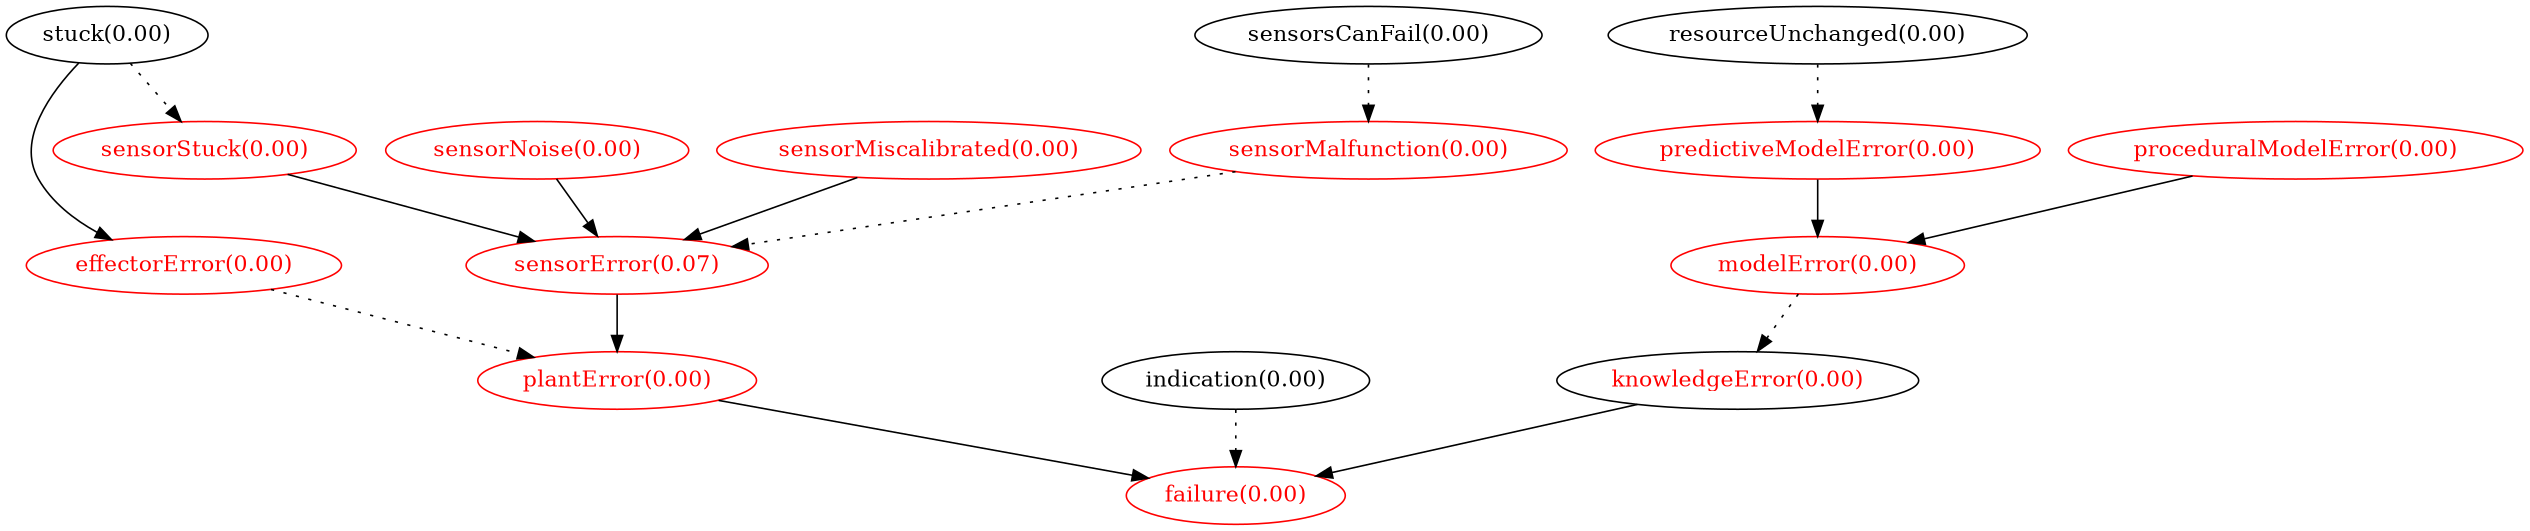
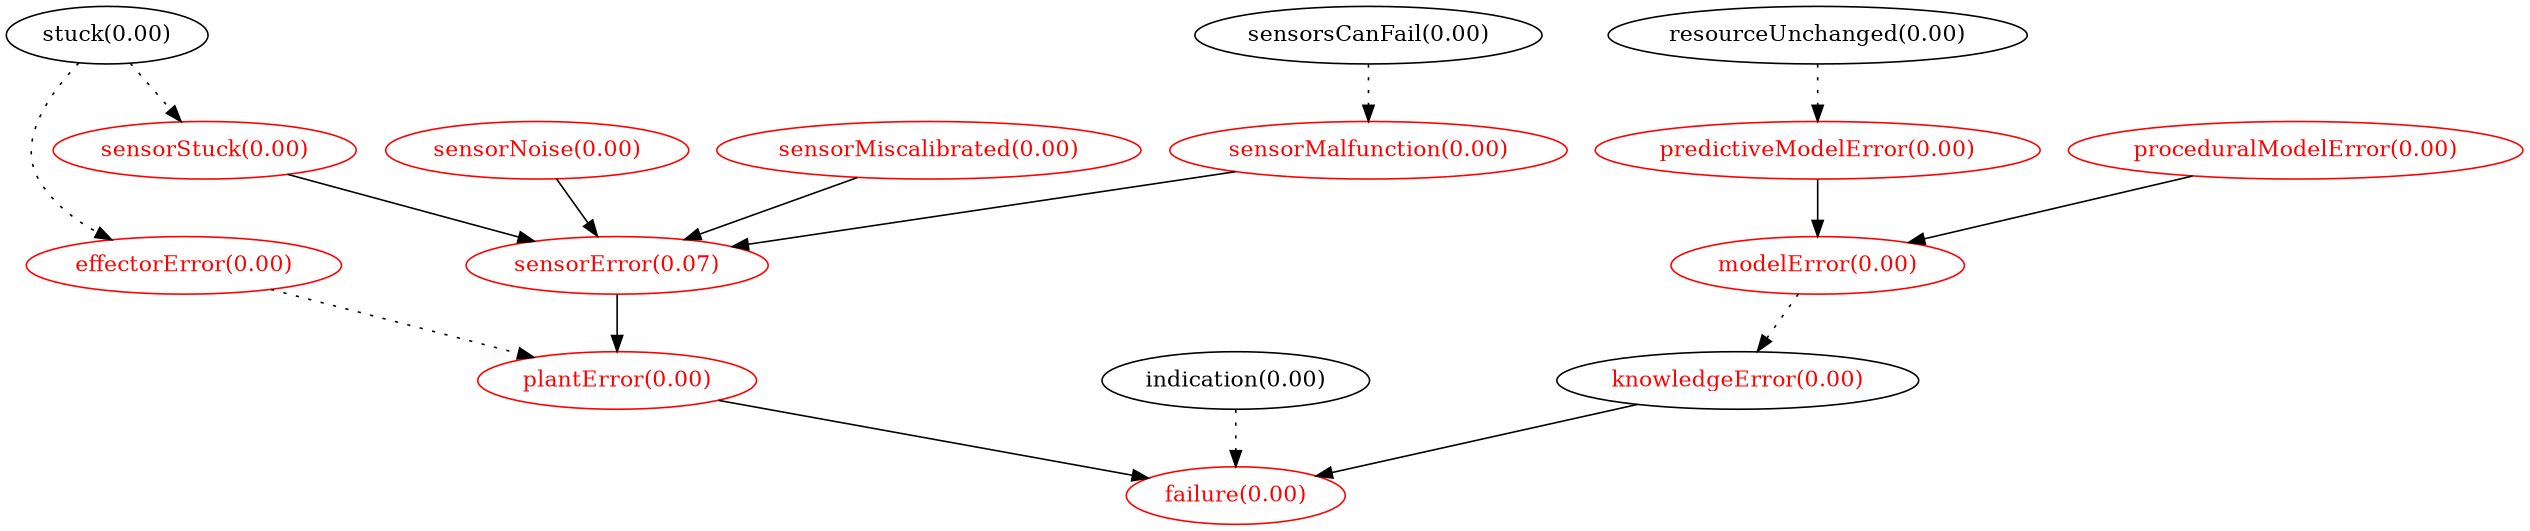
edge "stuck(0.00)" -> "effectorError(0.00)": style solid -> dotted
edge "sensorMalfunction(0.00)" -> "sensorError(0.07)": style dotted -> solid
